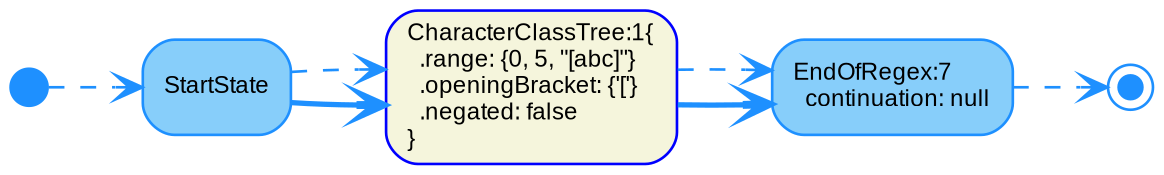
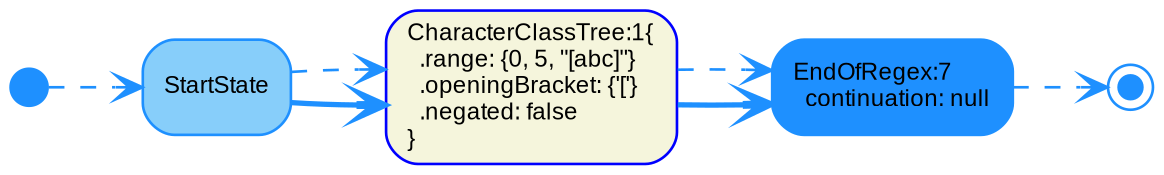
node "EndOfRegex:7 continuation: null": fillcolor LightSkyBlue -> DodgerBlue
